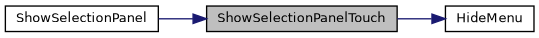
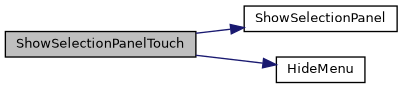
edge "ShowSelectionPanel" -> "ShowSelectionPanelTouch": reversed
